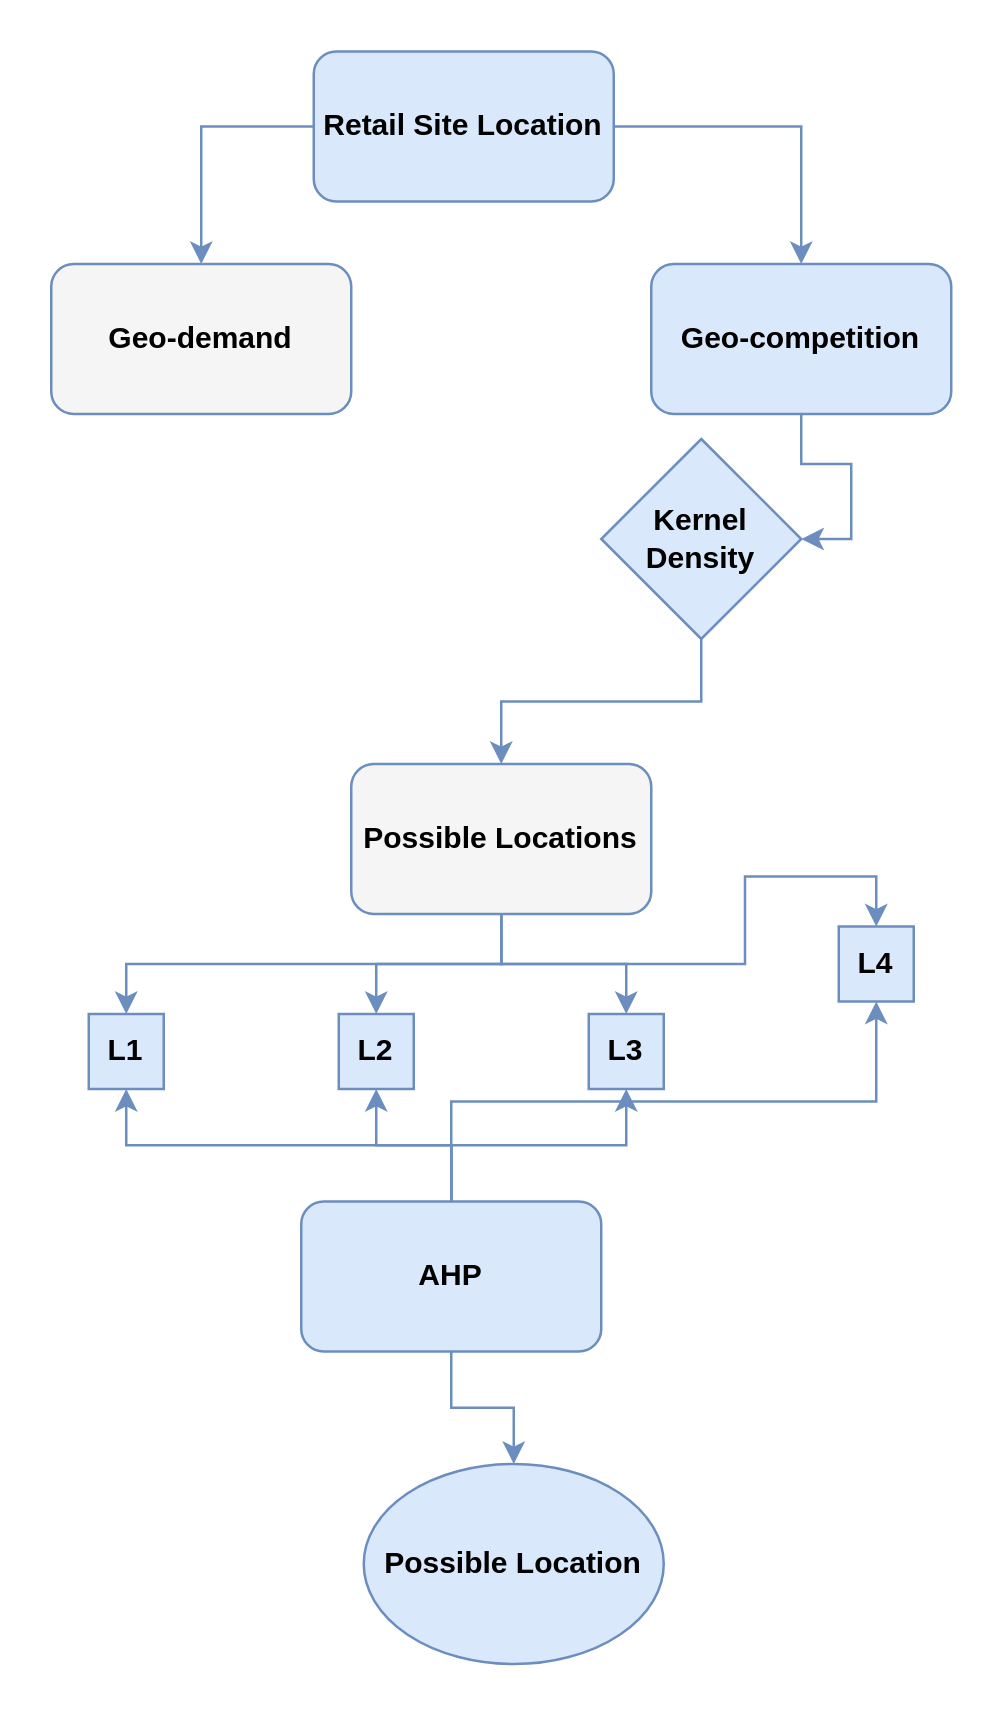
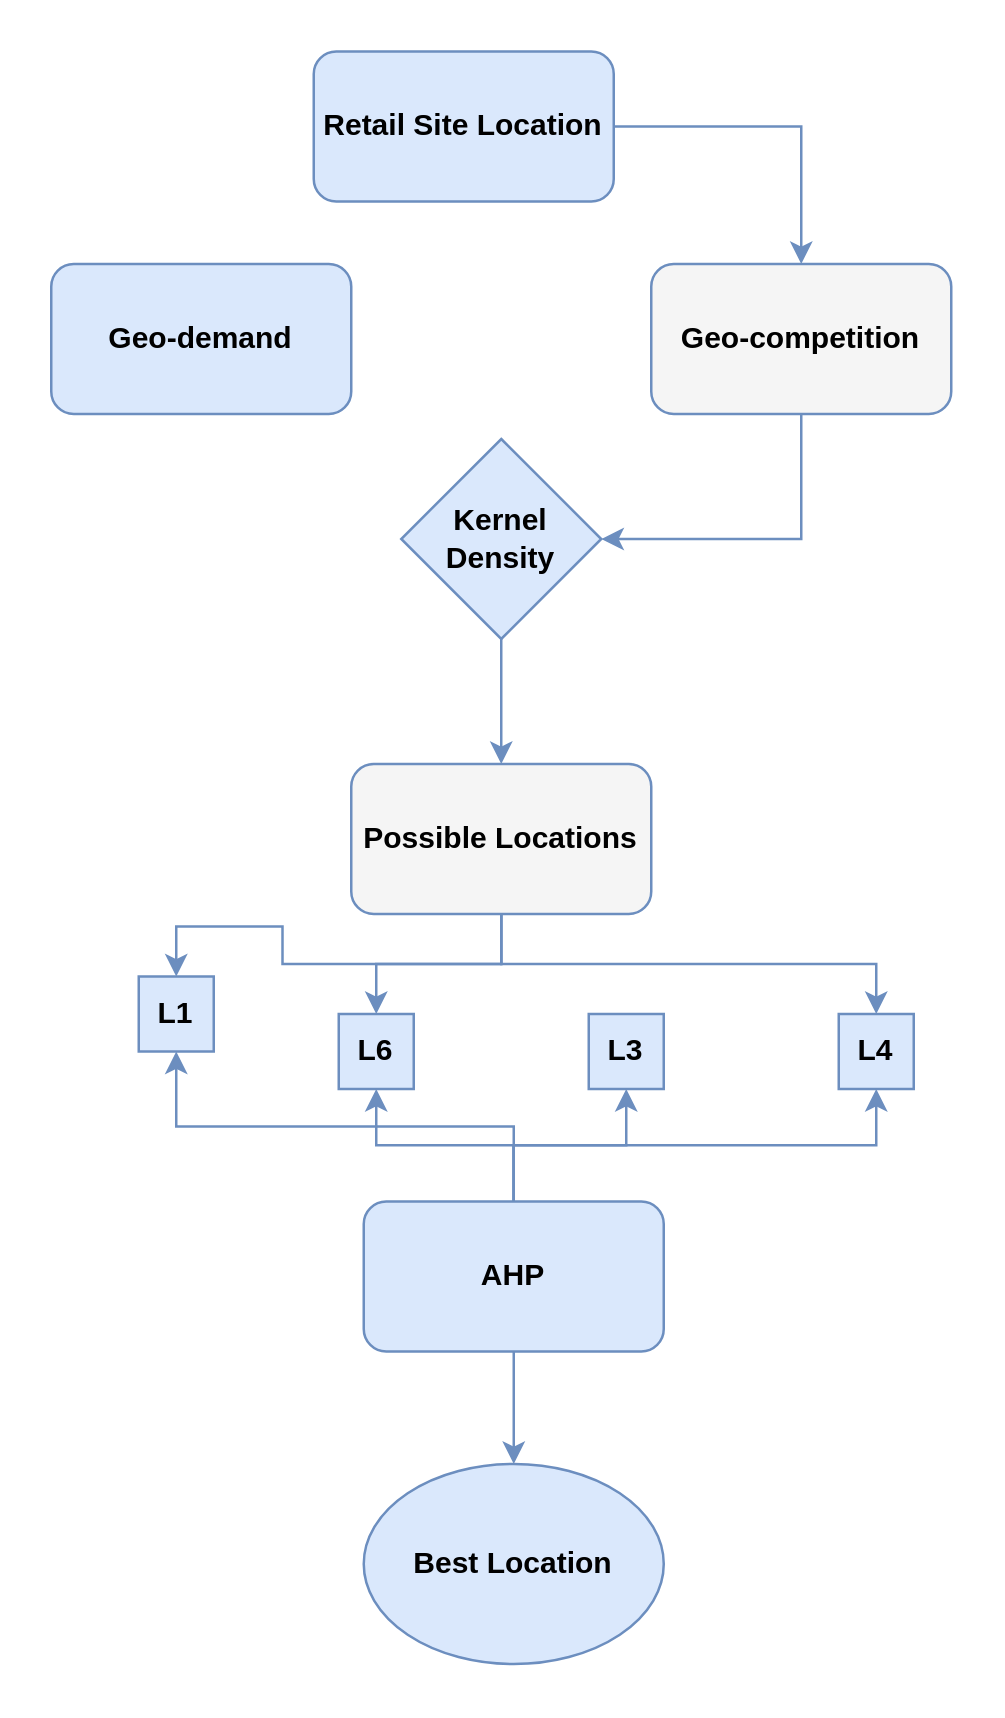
edge "Retail Site Location" -> "Geo-demand": removed
node "Geo-demand": fillcolor #f5f5f5 -> #dae8fc
node "Geo-competition": fillcolor #dae8fc -> #f5f5f5
node "Kernel Density": moved (701, 539) -> (501, 539)
node "L4": moved (876, 964) -> (876, 1051)
edge "Possible Locations" -> "L3": removed
node "L1": moved (126, 1051) -> (176, 1014)
node "L2": label "L2" -> "L6"
node "AHP": moved (451, 1276) -> (514, 1276)
node "Possible Location": label "Possible Location" -> "Best Location"
